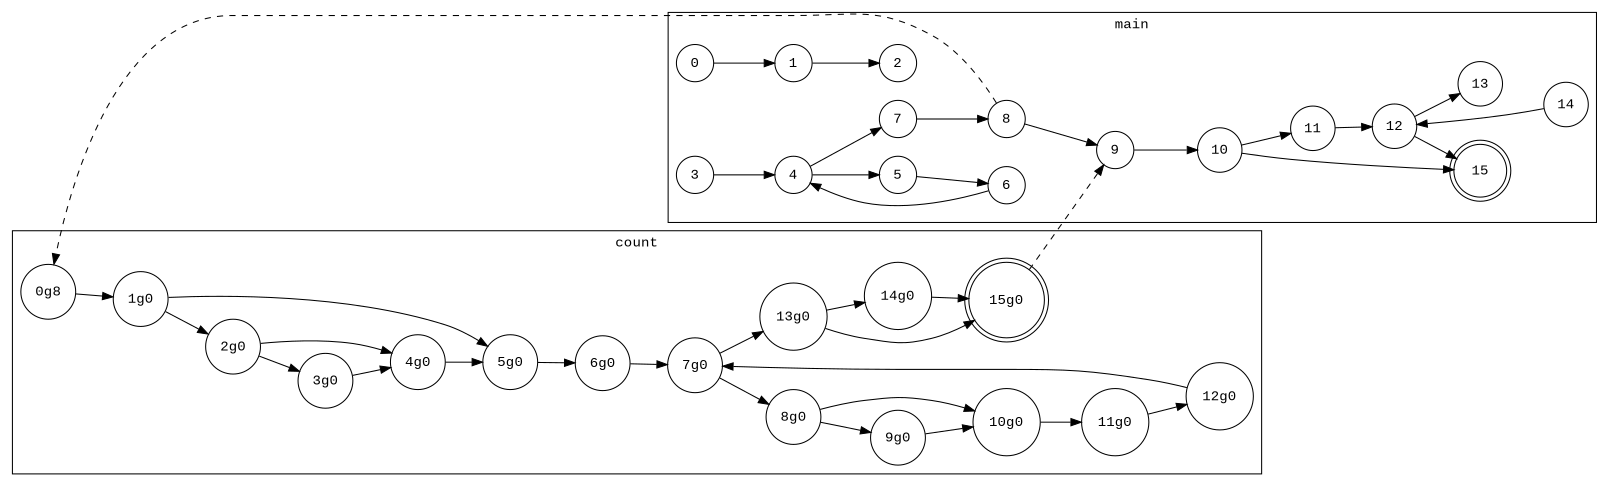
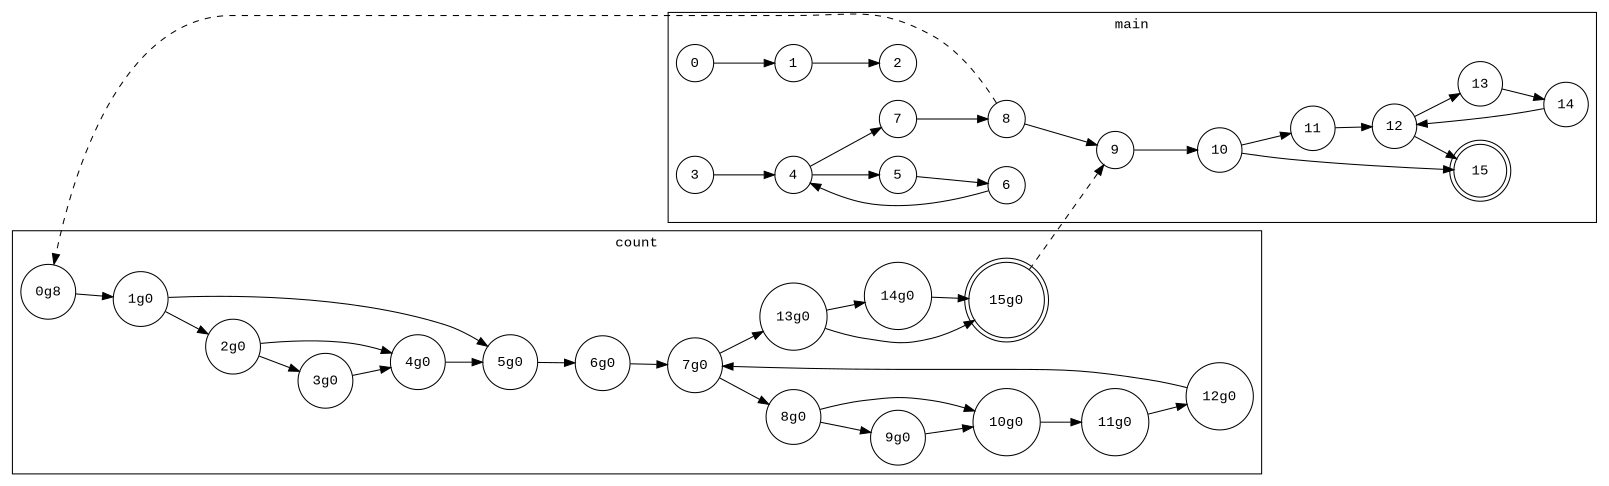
edge "13" -> "14": added
